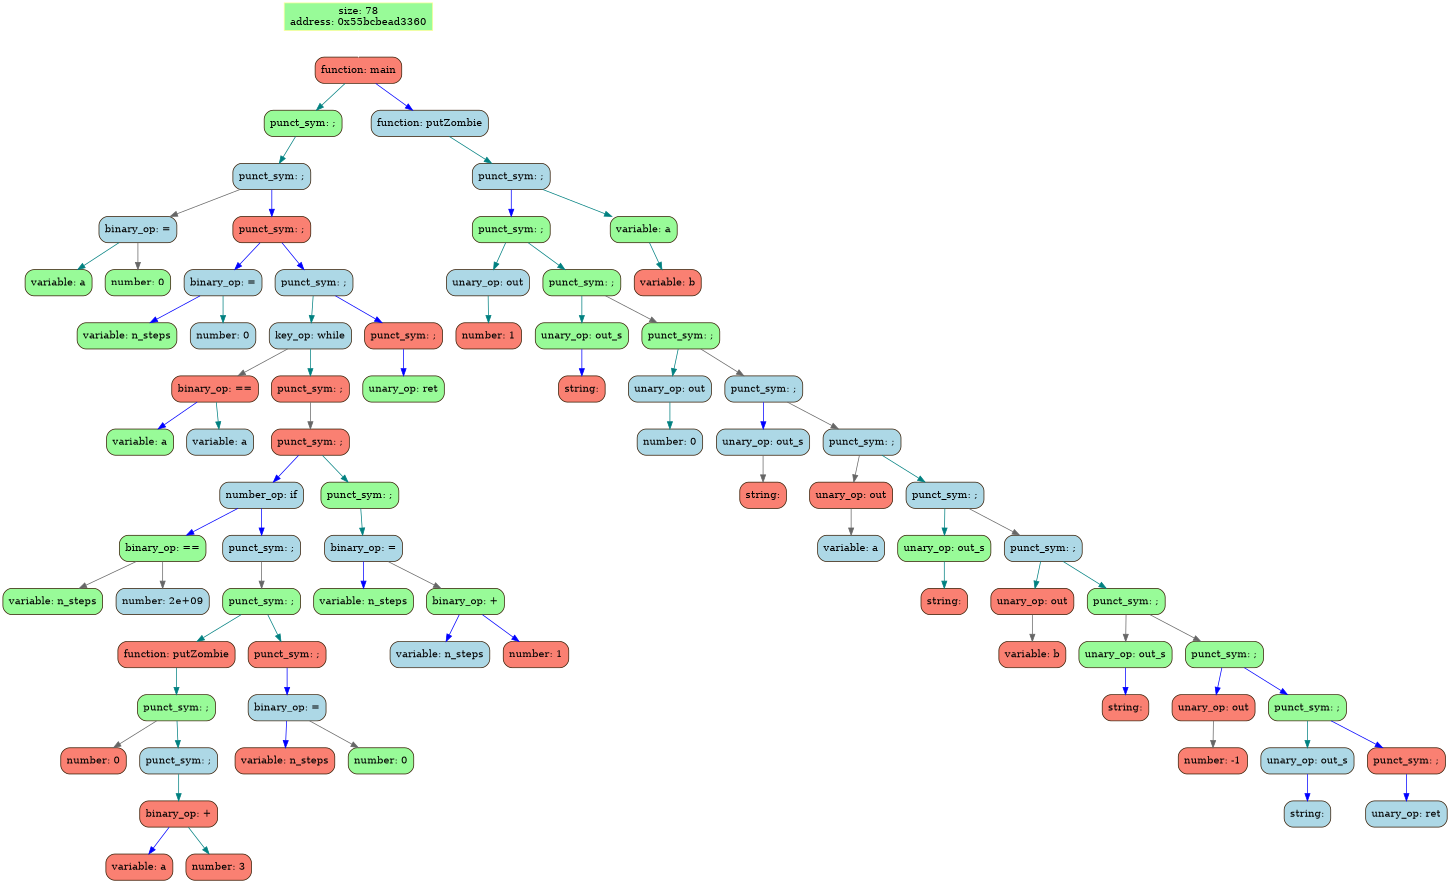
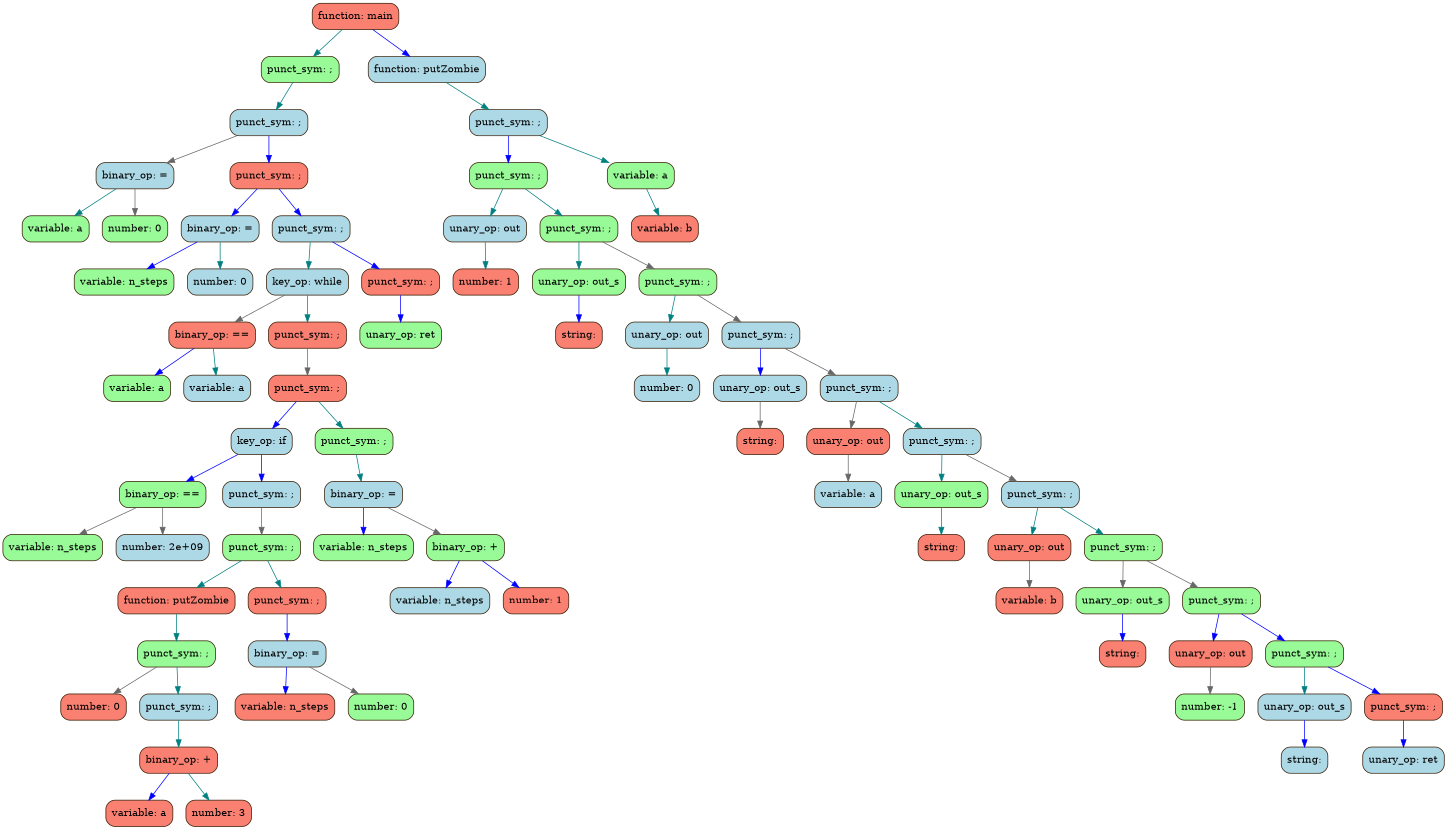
node "size: 78 address: 0x55bcbead3360": removed
node "number_op: if": label "number_op: if" -> "key_op: if"
node "number: -1": fillcolor salmon -> palegreen
